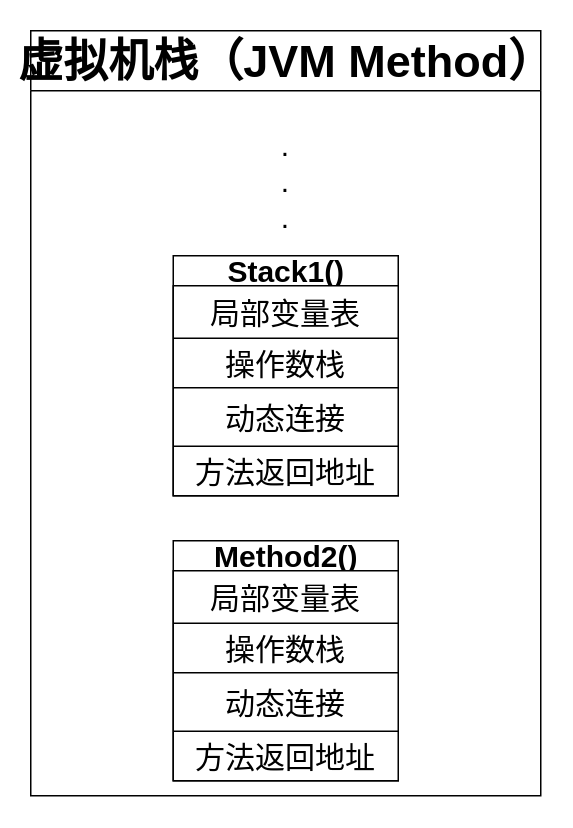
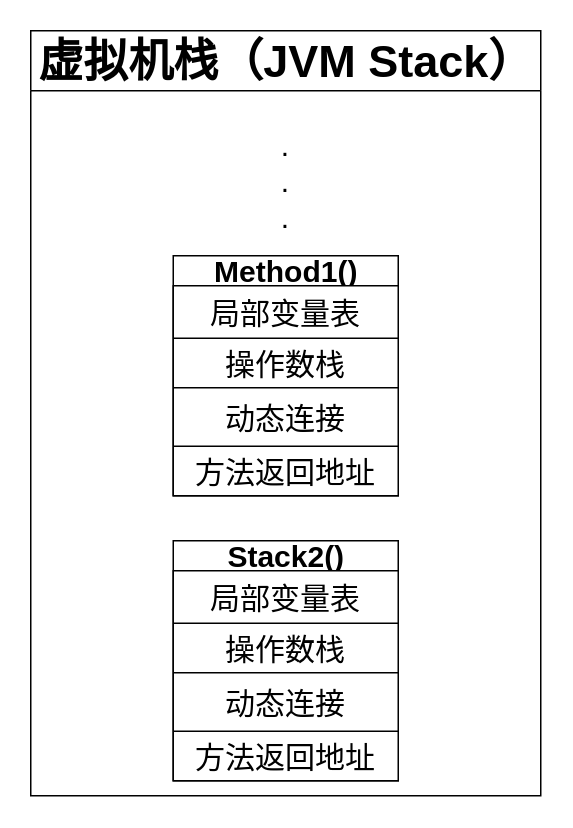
node "虚拟机栈（JVM Method）": label "虚拟机栈（JVM Method）" -> "虚拟机栈（JVM Stack）"
node "Stack1()": label "Stack1()" -> "Method1()"
node "Method2()": label "Method2()" -> "Stack2()"
